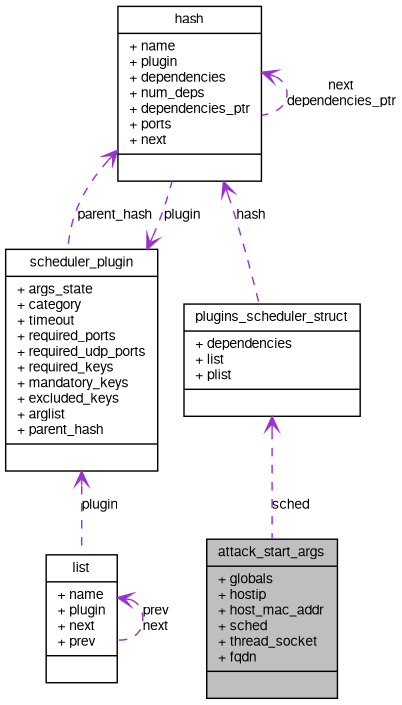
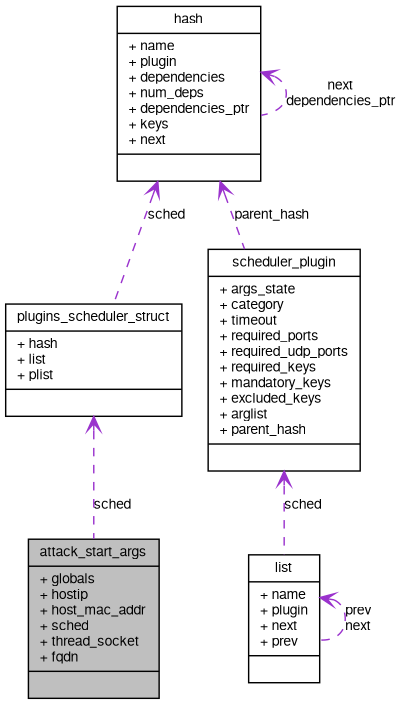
node "hash": text "+ ports" -> "+ keys"
edge "hash" -> "scheduler_plugin": removed, label "plugin"
edge "plugins_scheduler_struct" -> "hash": label "hash" -> "sched"
node "plugins_scheduler_struct": text "+ dependencies" -> "+ hash"
edge "list" -> "scheduler_plugin": label "plugin" -> "sched"
